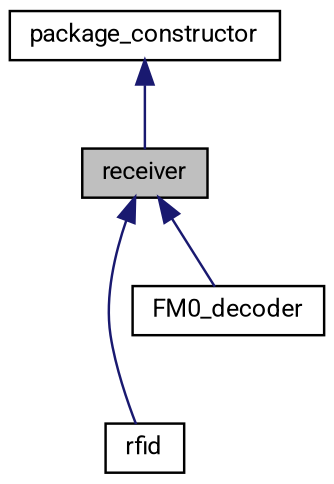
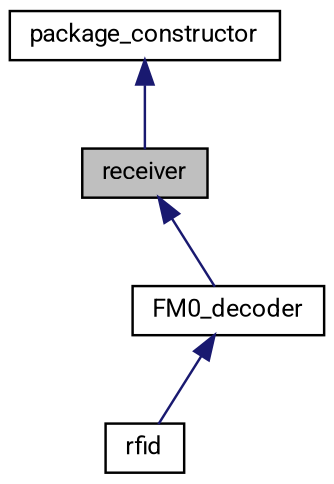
edge "rfid" -> "receiver": now "rfid" -> "FM0_decoder"
